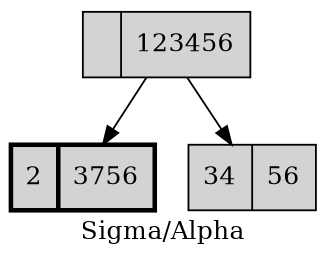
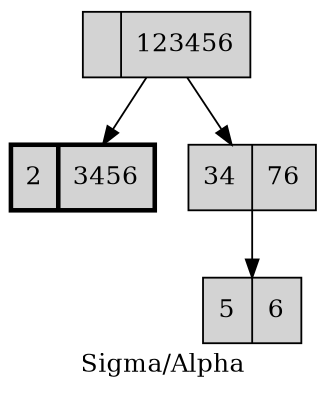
node "2": text "3756" -> "3456"
node "34": text "56" -> "76"
node "5": added
